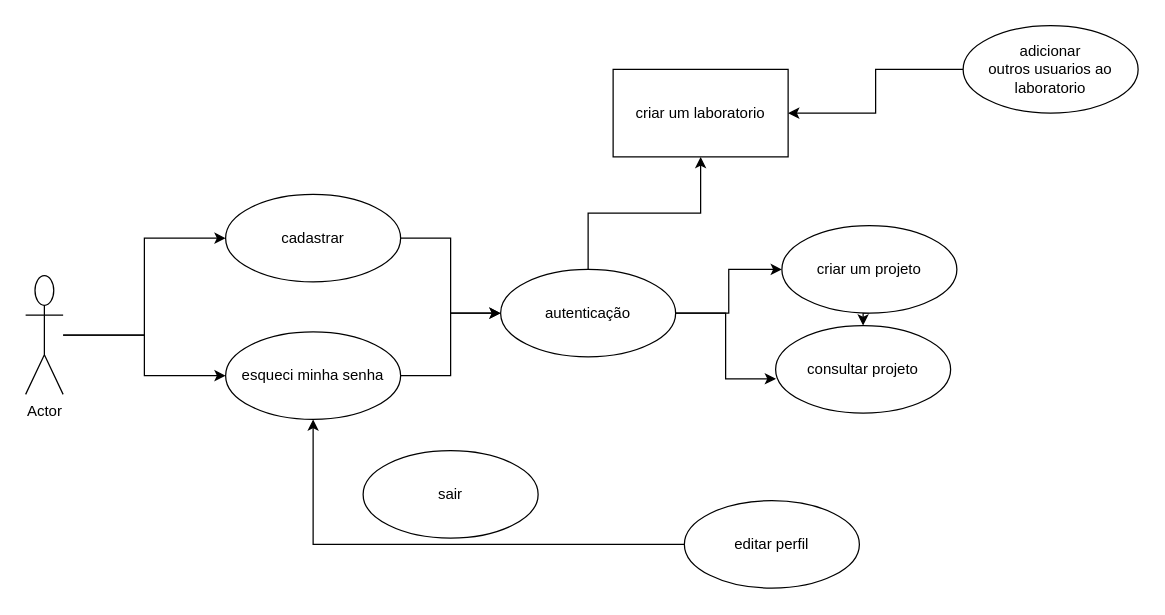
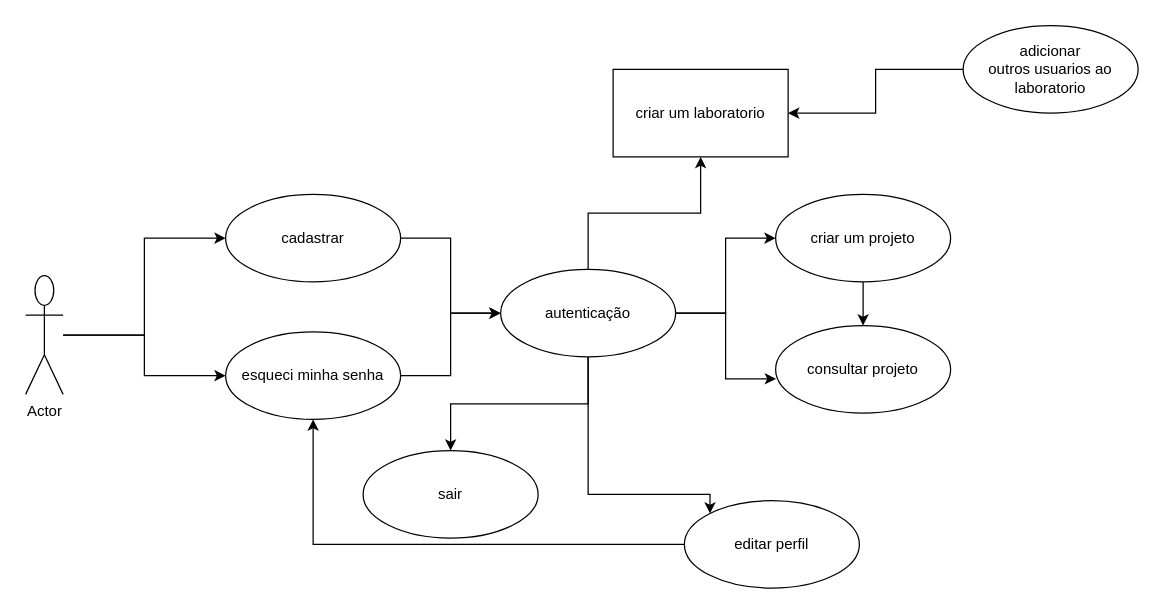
node "criar um projeto": moved (869, 269) -> (863, 238)
edge "autenticação" -> "sair": added
edge "autenticação" -> "editar perfil": added
